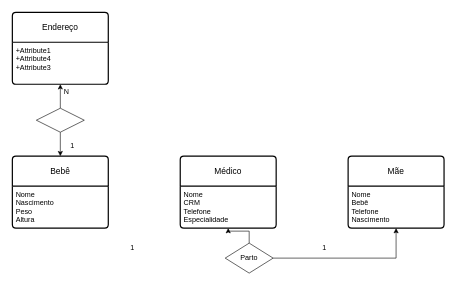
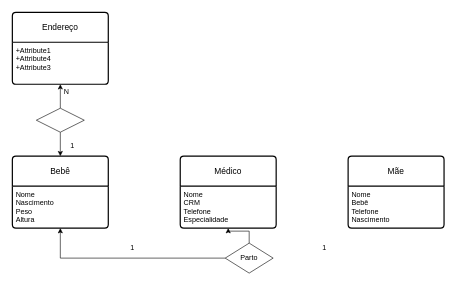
edge "Parto" -> "Mãe": removed
edge "Parto" -> "Nome Nascimento Peso Altura": added
